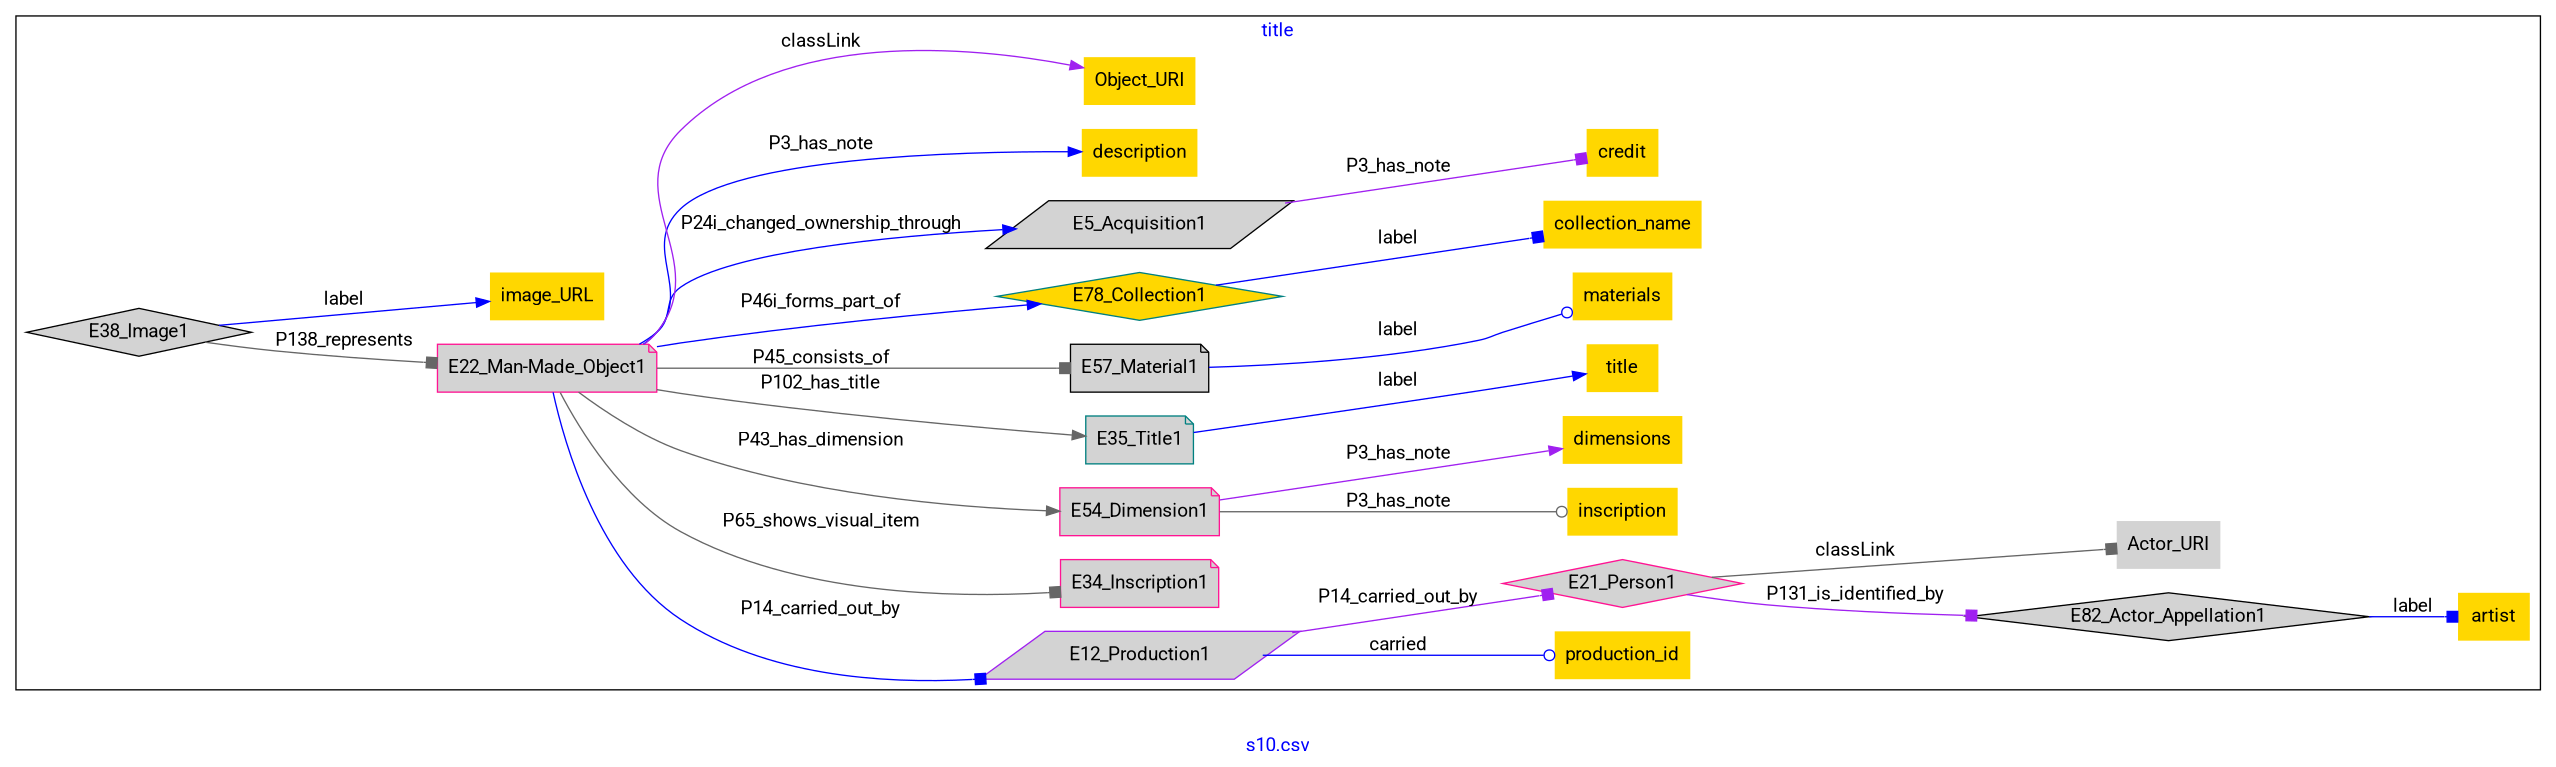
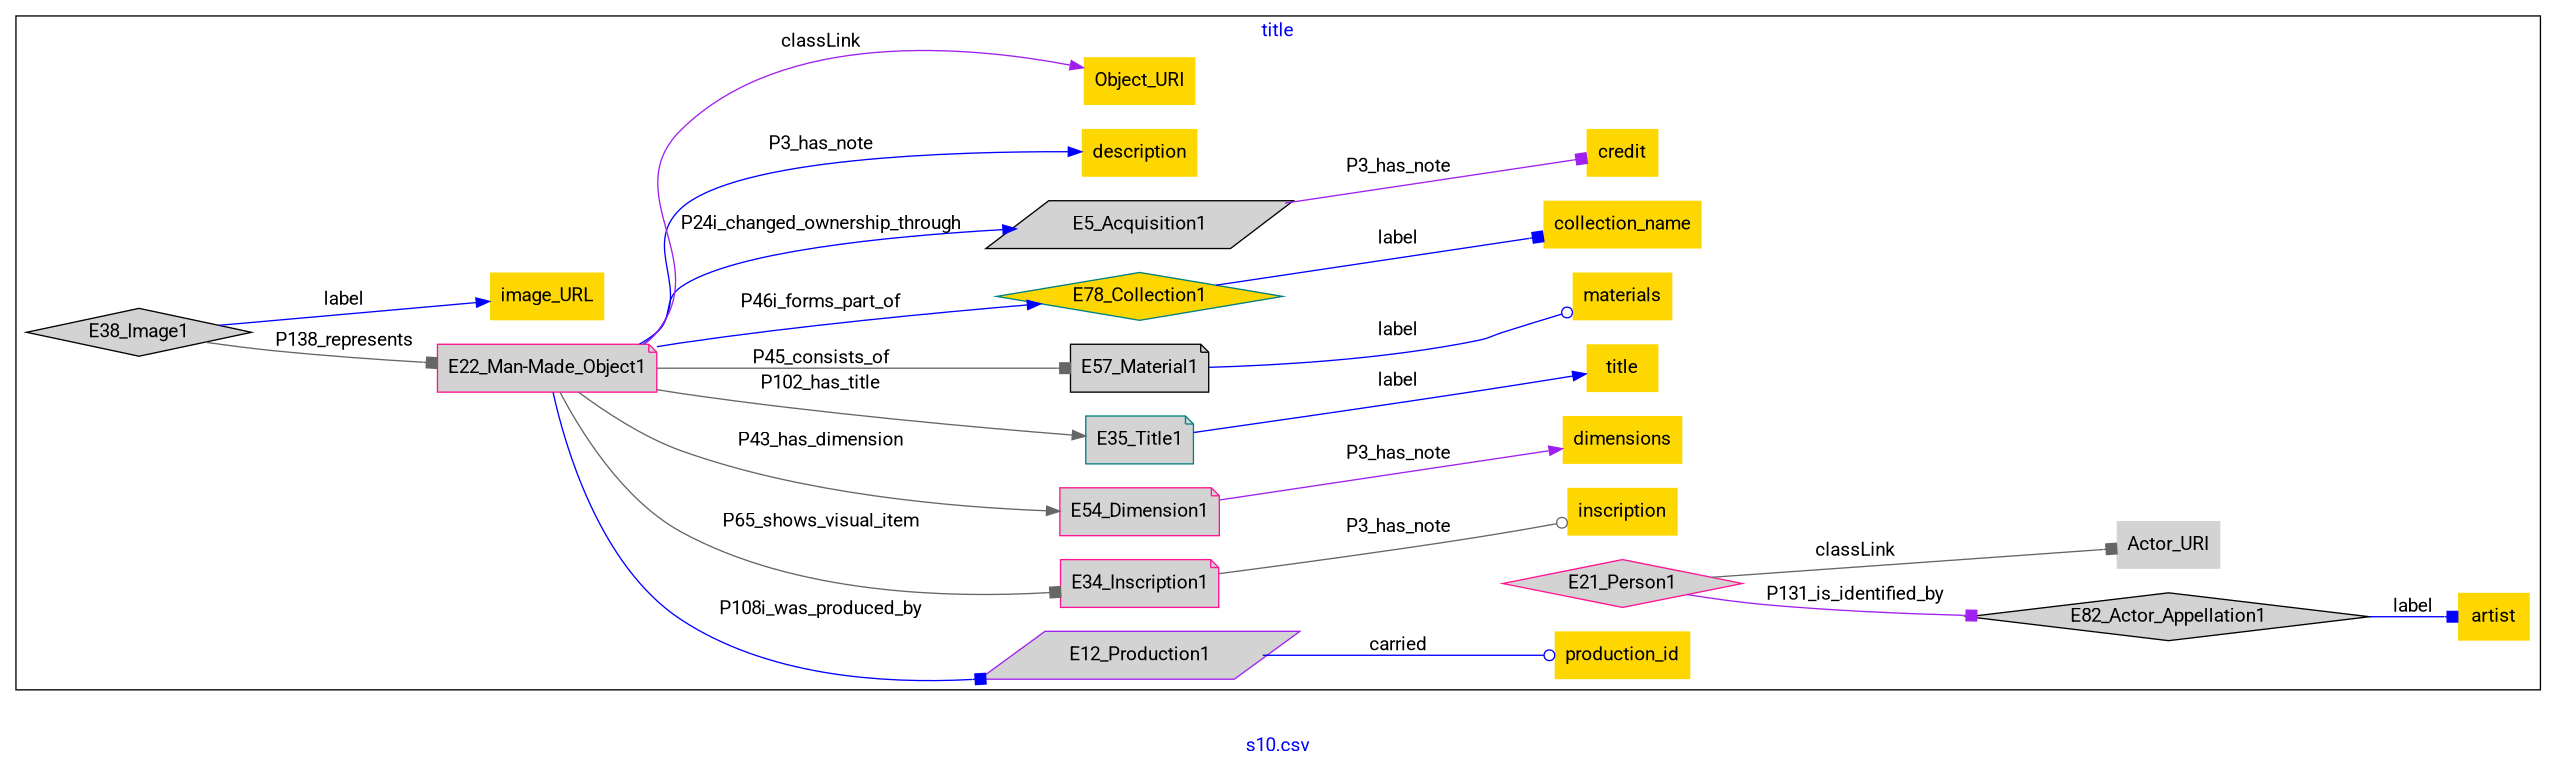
edge "E54_Dimension1" -> "inscription": now "E34_Inscription1" -> "inscription"
edge "E22_Man-Made_Object1" -> "E12_Production1": label "P14_carried_out_by" -> "P108i_was_produced_by"
edge "E12_Production1" -> "E21_Person1": removed, label "P14_carried_out_by"
